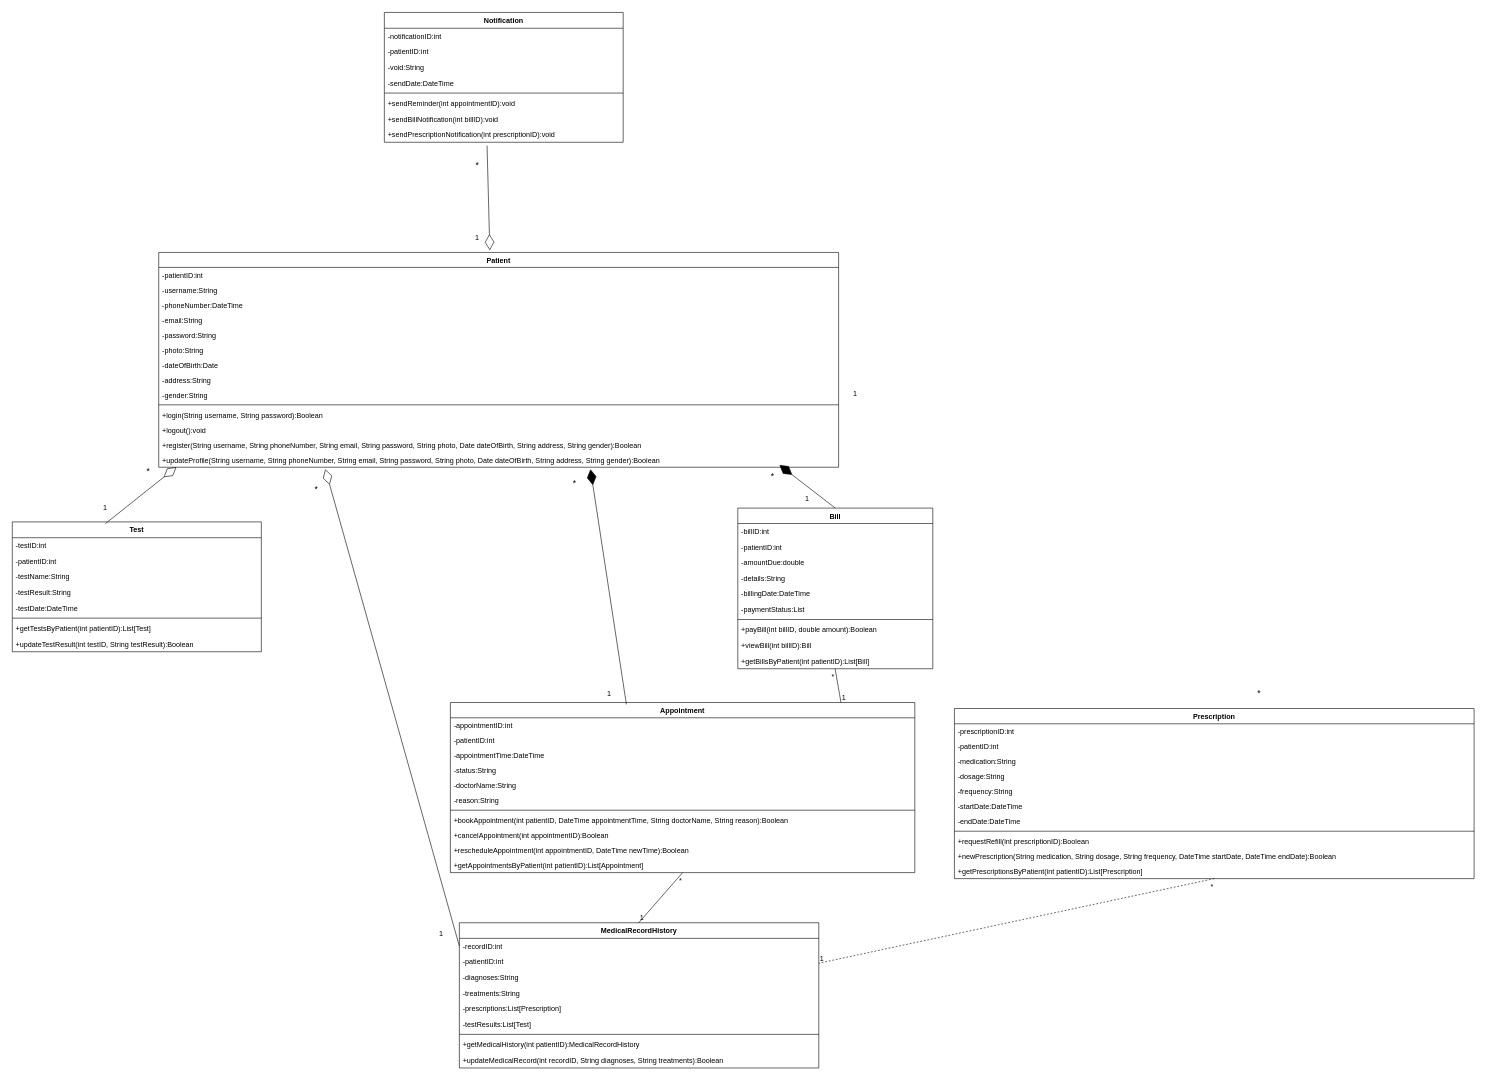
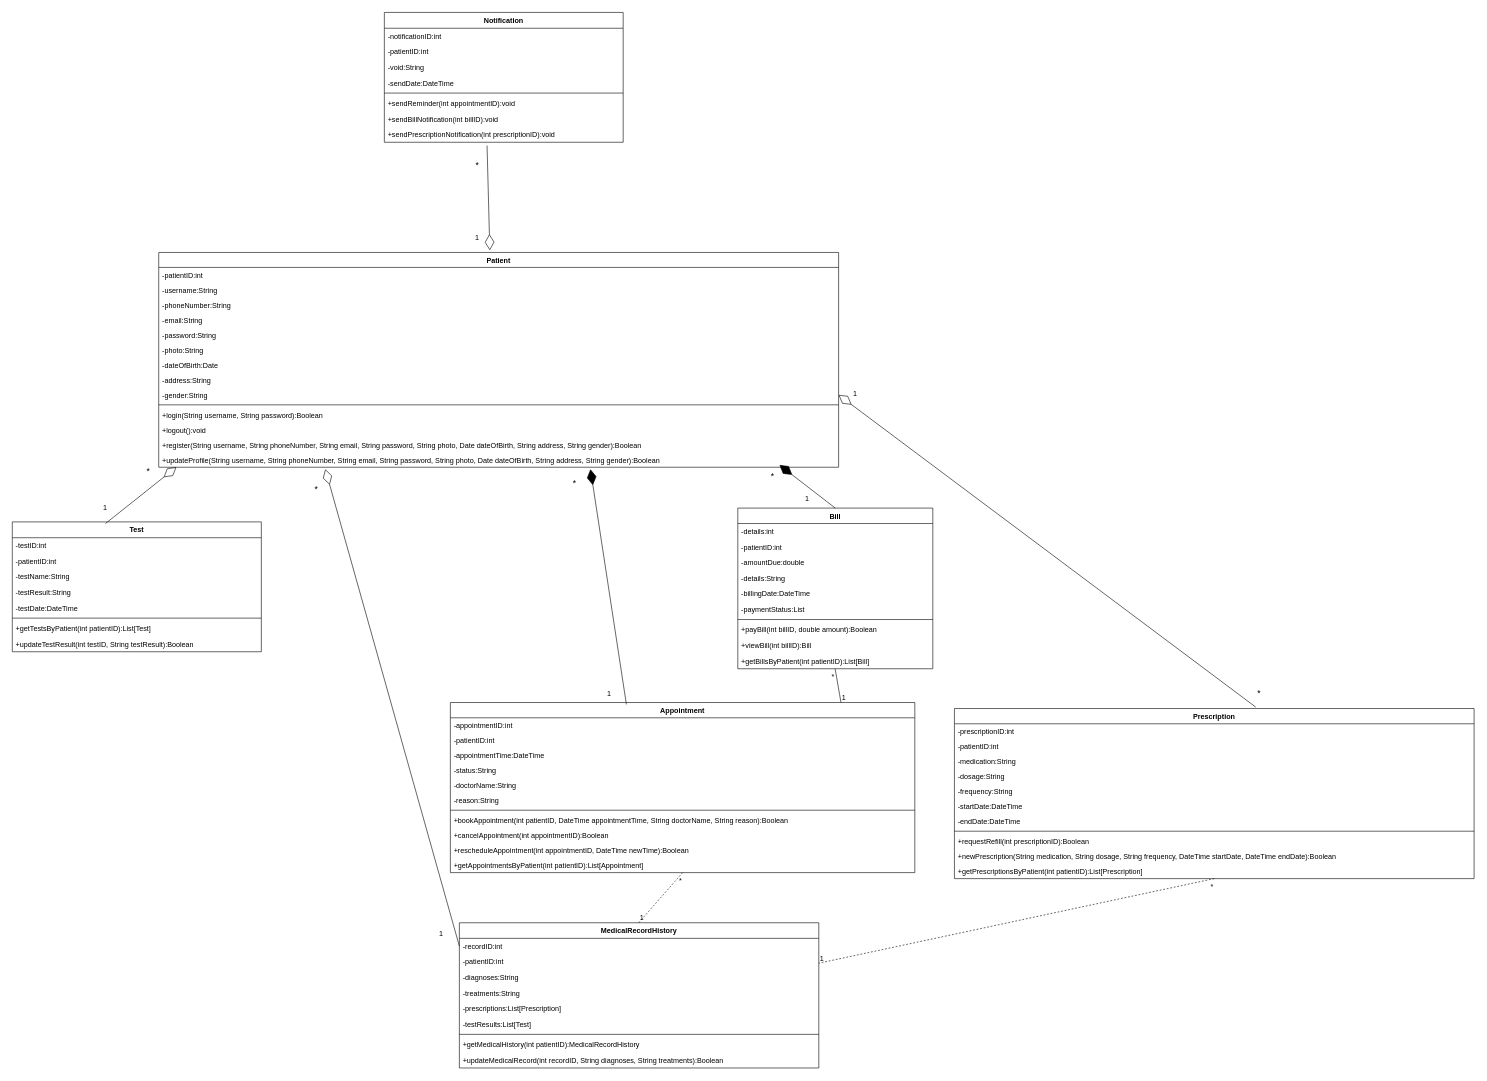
node "-phoneNumber:DateTime": label "-phoneNumber:DateTime" -> "-phoneNumber:String"
node "-billID:int": label "-billID:int" -> "-details:int"
edge "Prescription" -> "-gender:String": added
edge "Appointment" -- "MedicalRecordHistory": style solid -> dashed
